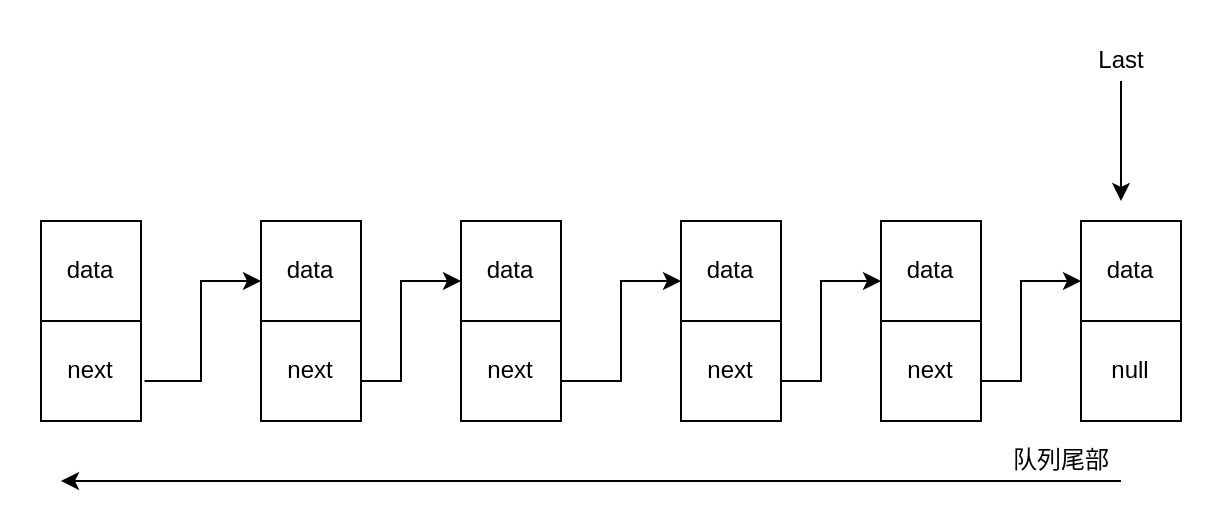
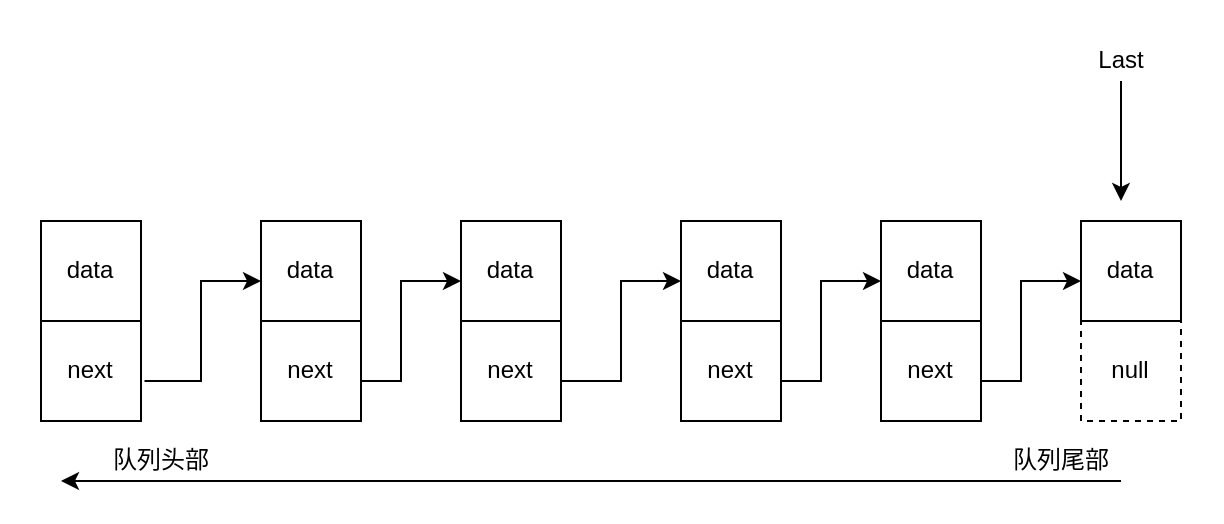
node "null": style solid -> dashed
node "队列头部": added
